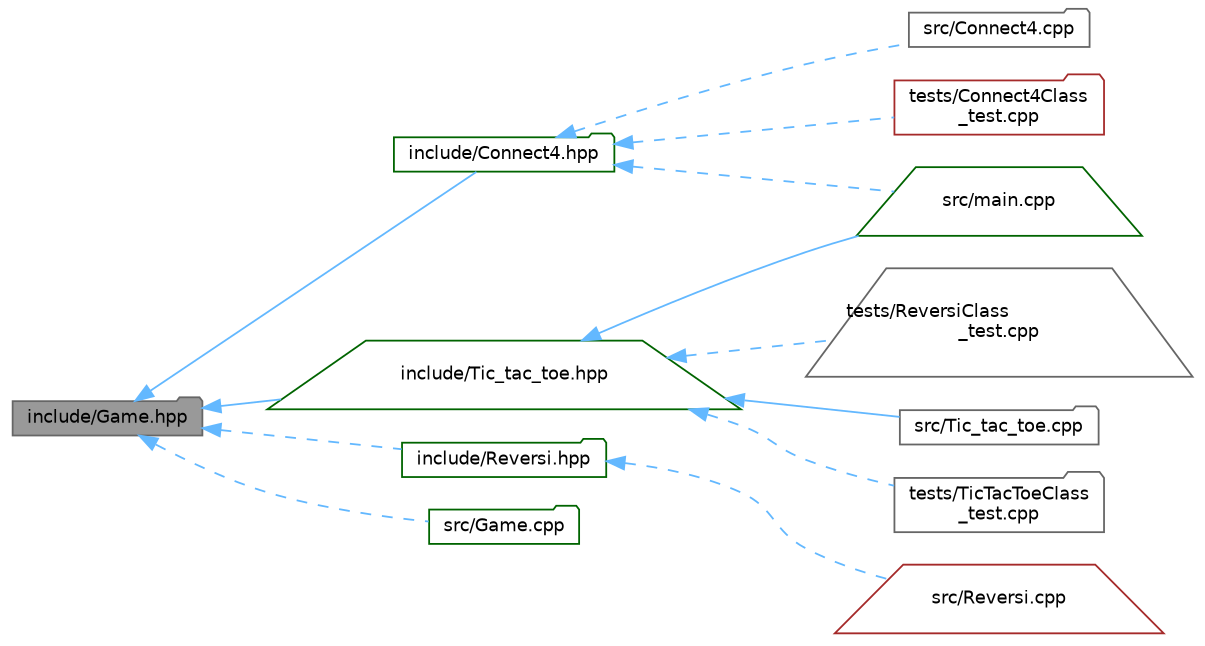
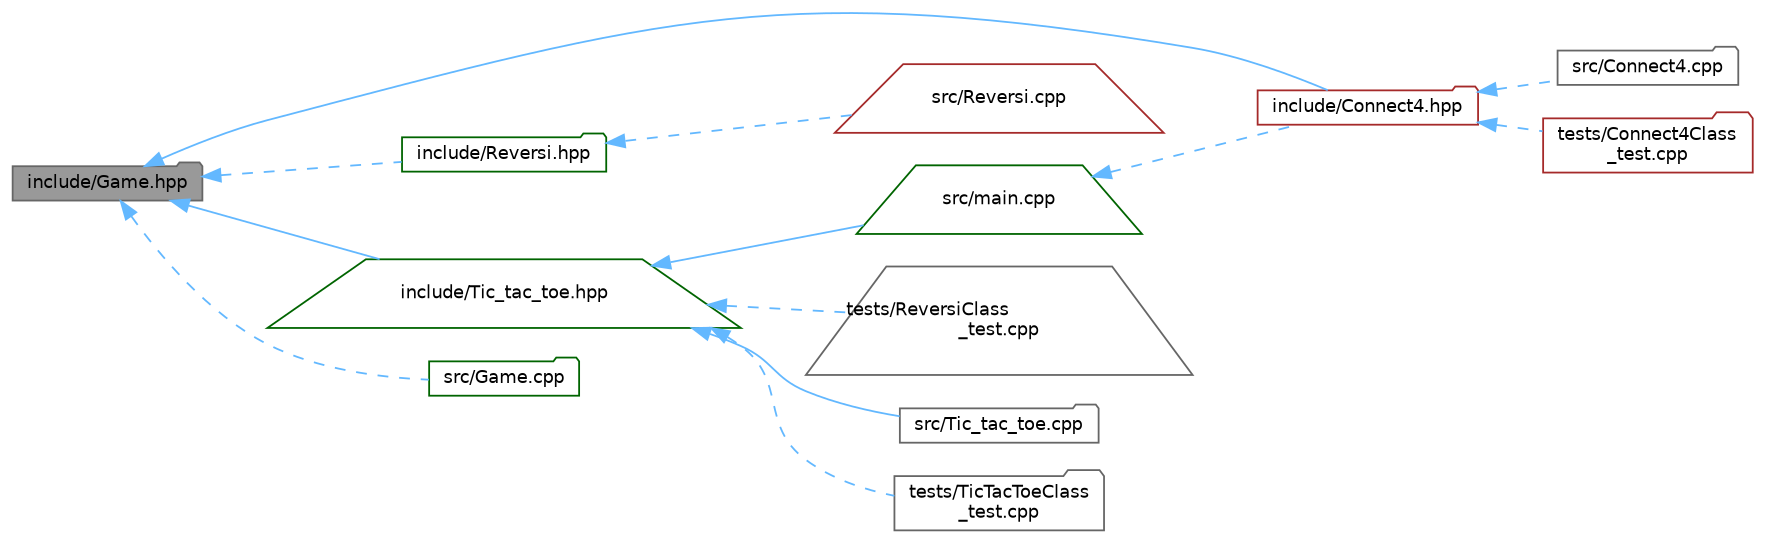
node "include/Connect4.hpp": color darkgreen -> brown
edge "src/main.cpp" -> "include/Connect4.hpp": reversed
